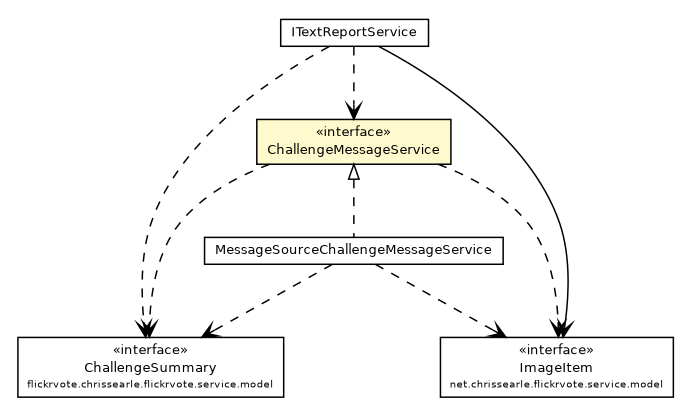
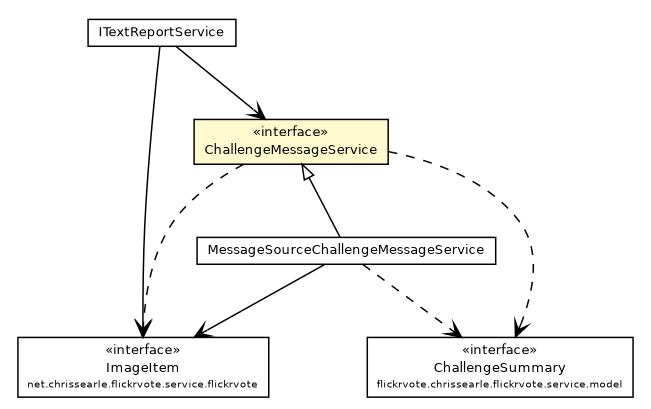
edge "ITextReportService" -> "ChallengeMessageService": style dashed -> solid
edge "ITextReportService" -> "ChallengeSummary": removed
edge "MessageSourceChallengeMessageService" -> "ChallengeMessageService": style dashed -> solid
edge "MessageSourceChallengeMessageService" -> "ImageItem": style dashed -> solid
node "ImageItem": text "net.chrissearle.flickrvote.service.model" -> "net.chrissearle.flickrvote.service.flickrvote"
